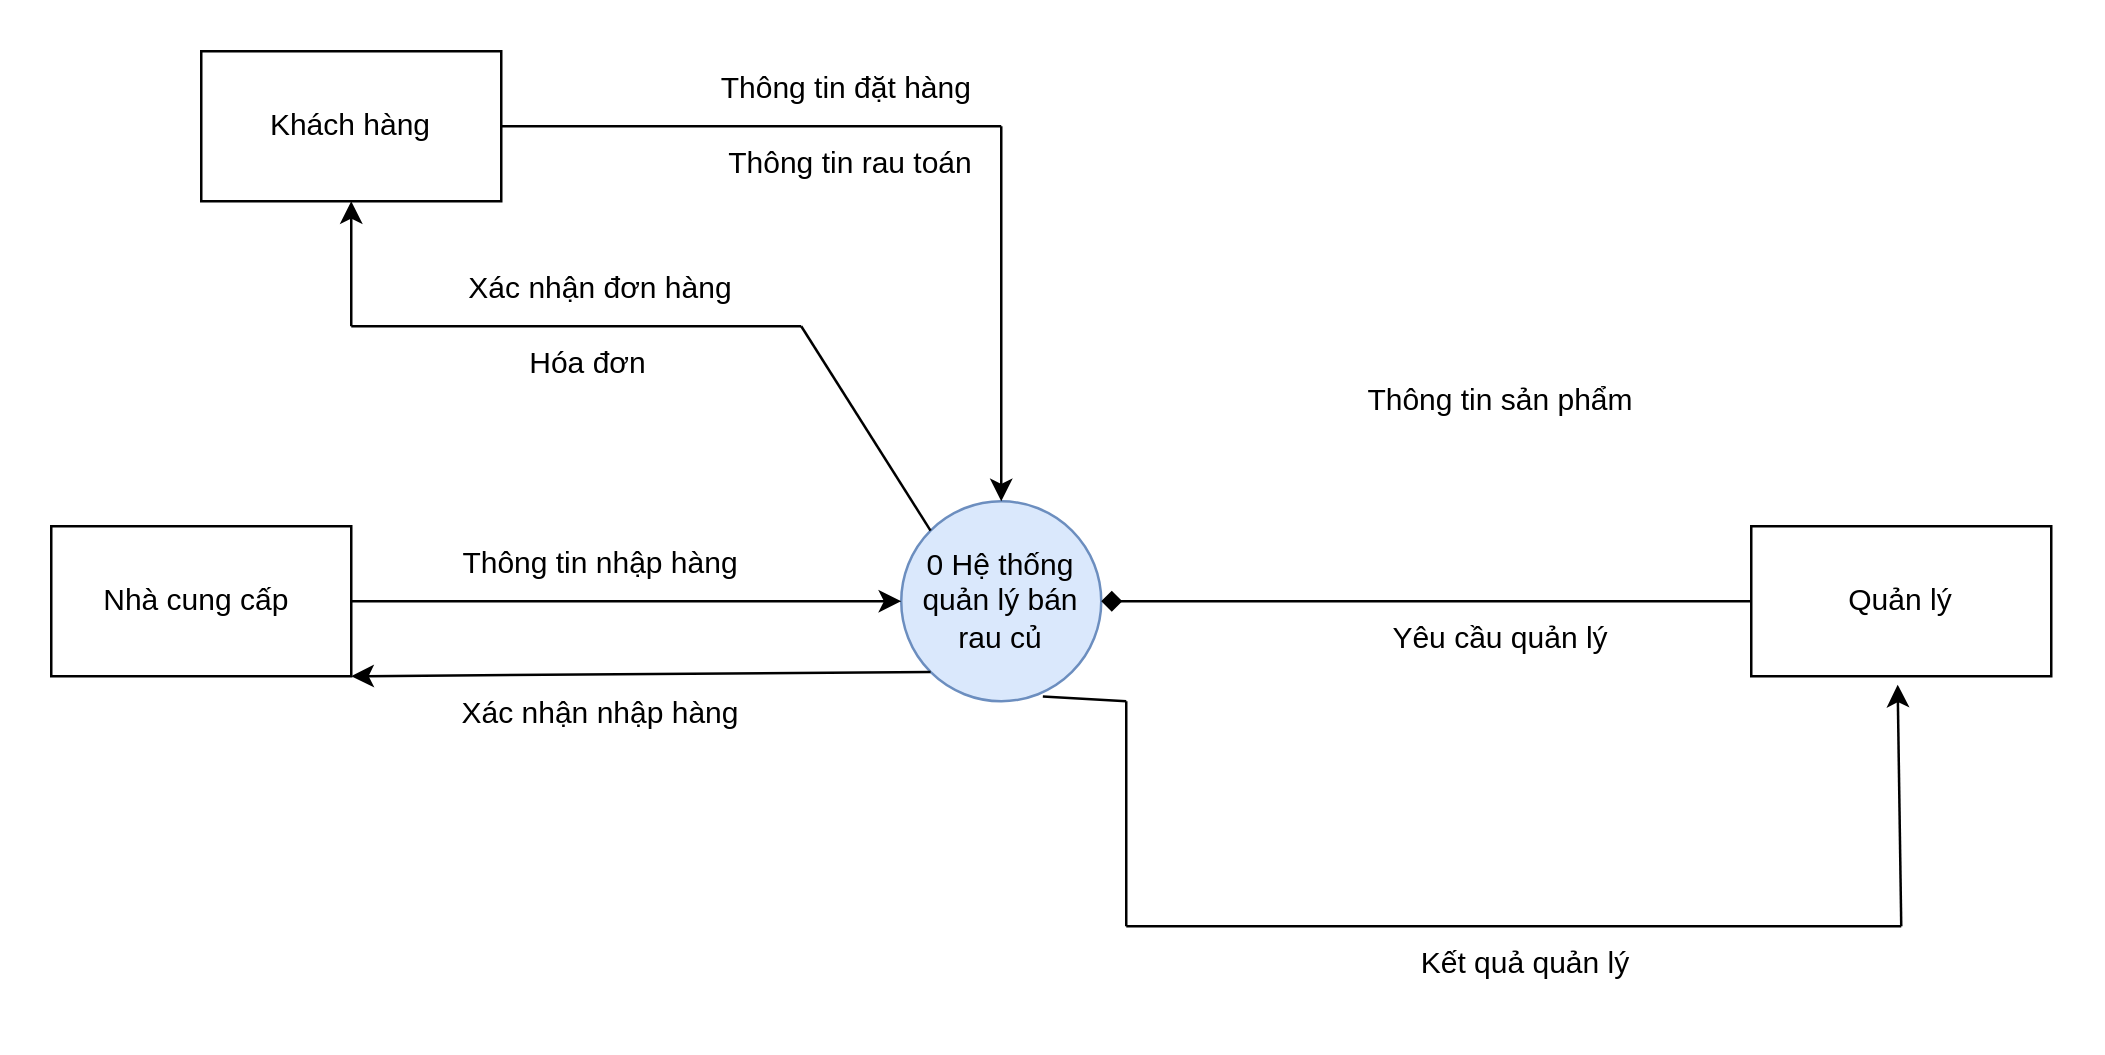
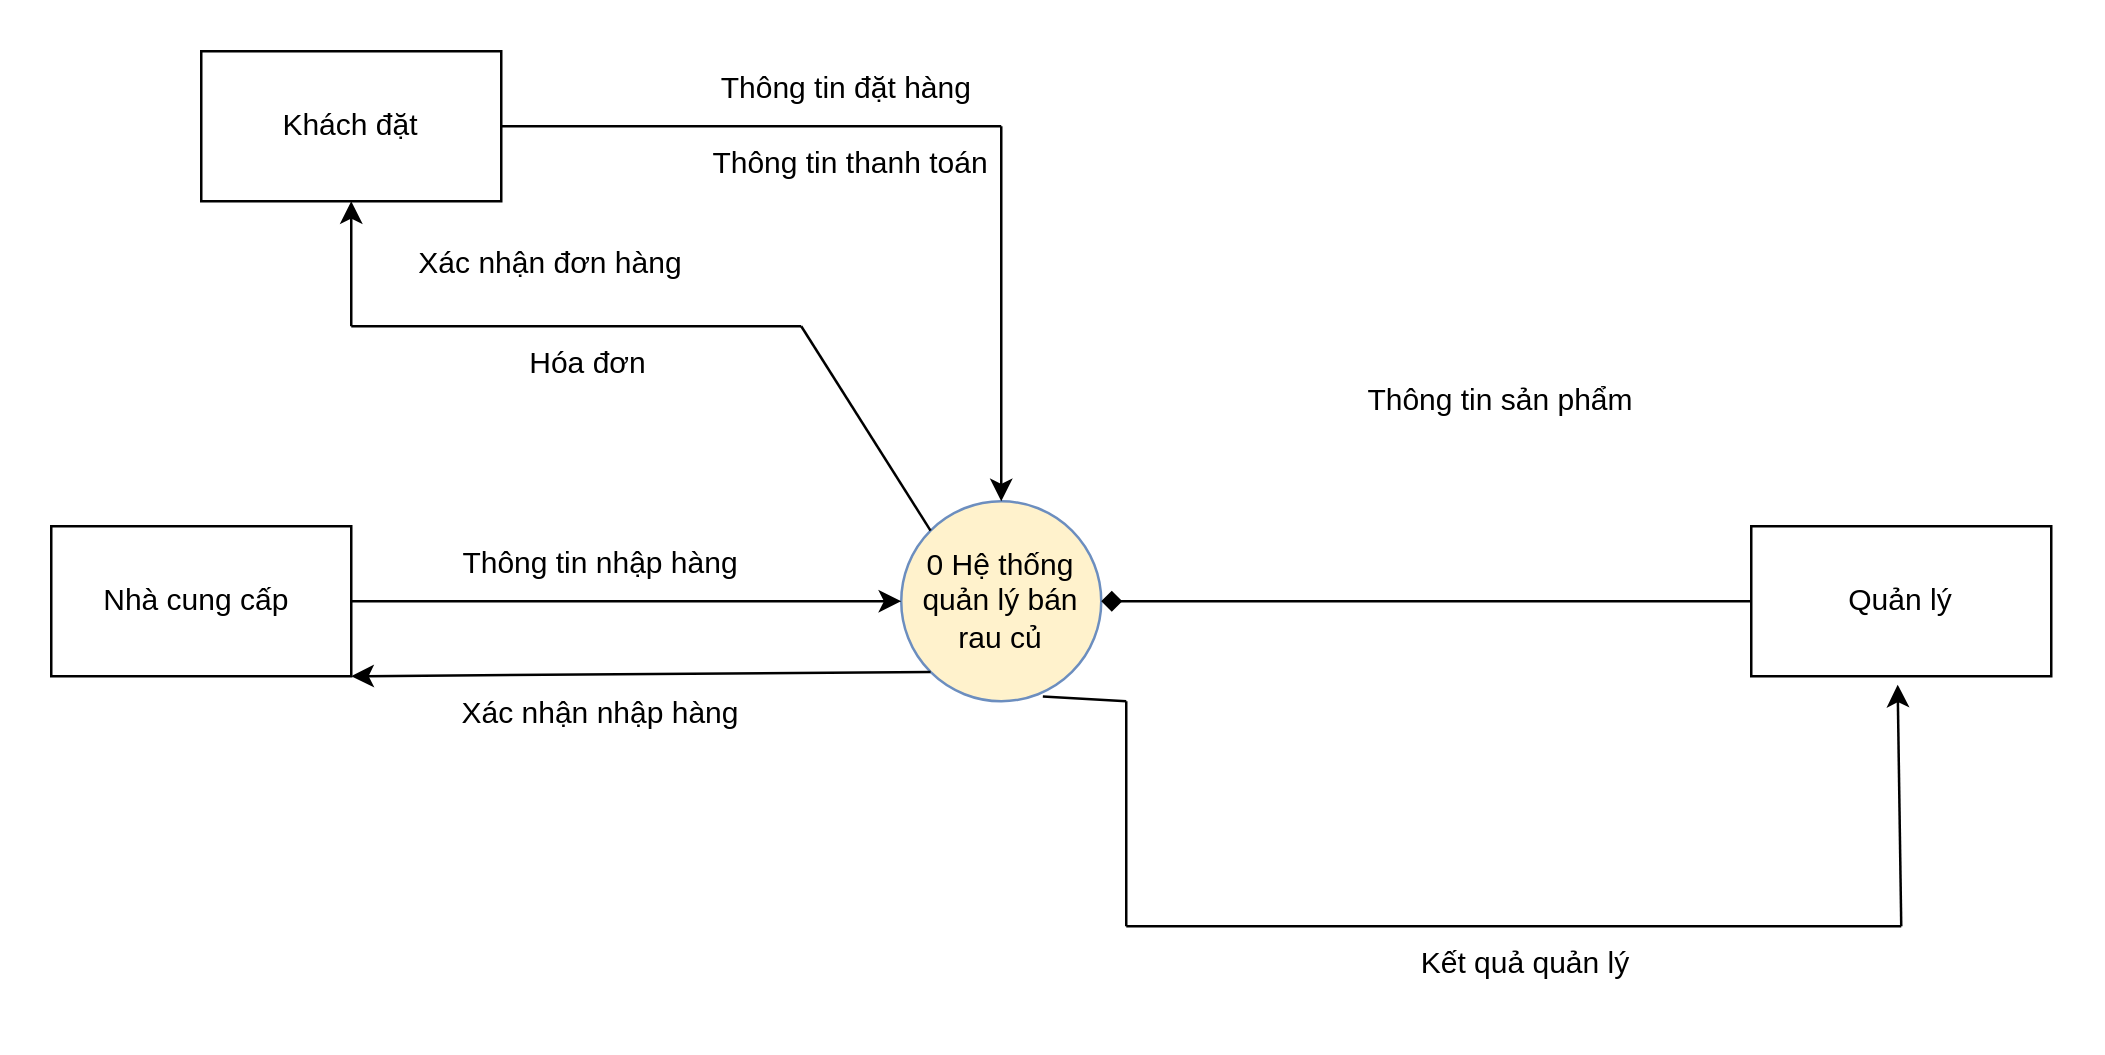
node "Khách hàng": label "Khách hàng" -> "Khách đặt"
node "Thông tin rau toán": label "Thông tin rau toán" -> "Thông tin thanh toán"
node "Xác nhận đơn hàng": moved (601, 289) -> (551, 264)
node "0 Hệ thống quản lý bán rau củ": fillcolor #dae8fc -> #fff2cc
node "Yêu cầu quản lý": removed
